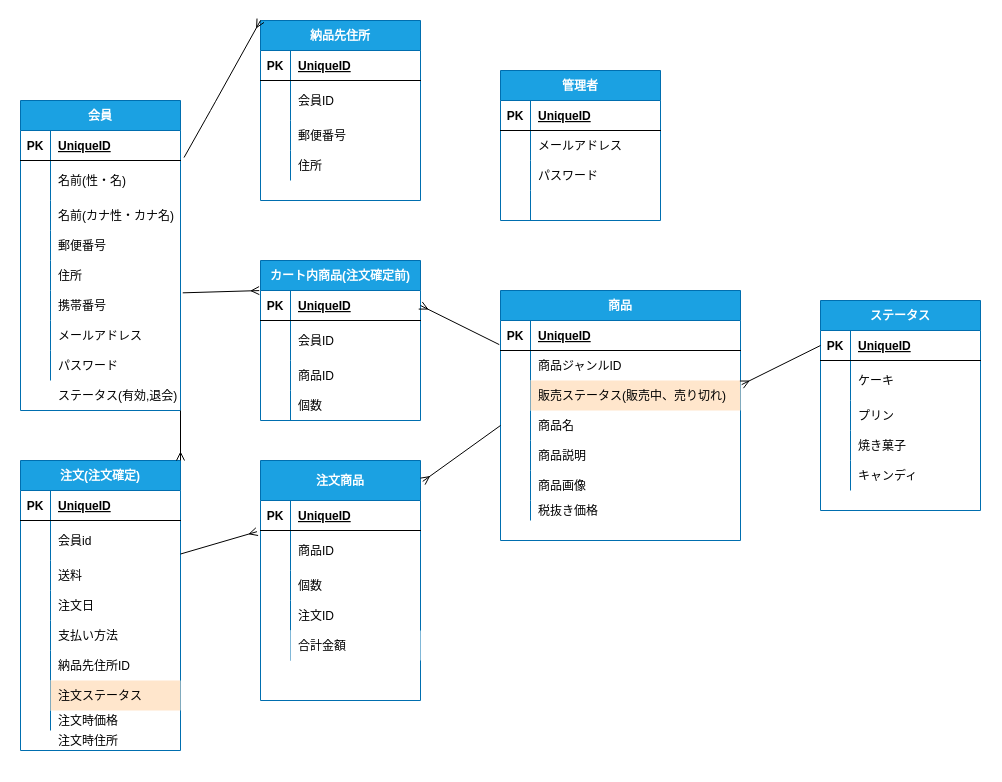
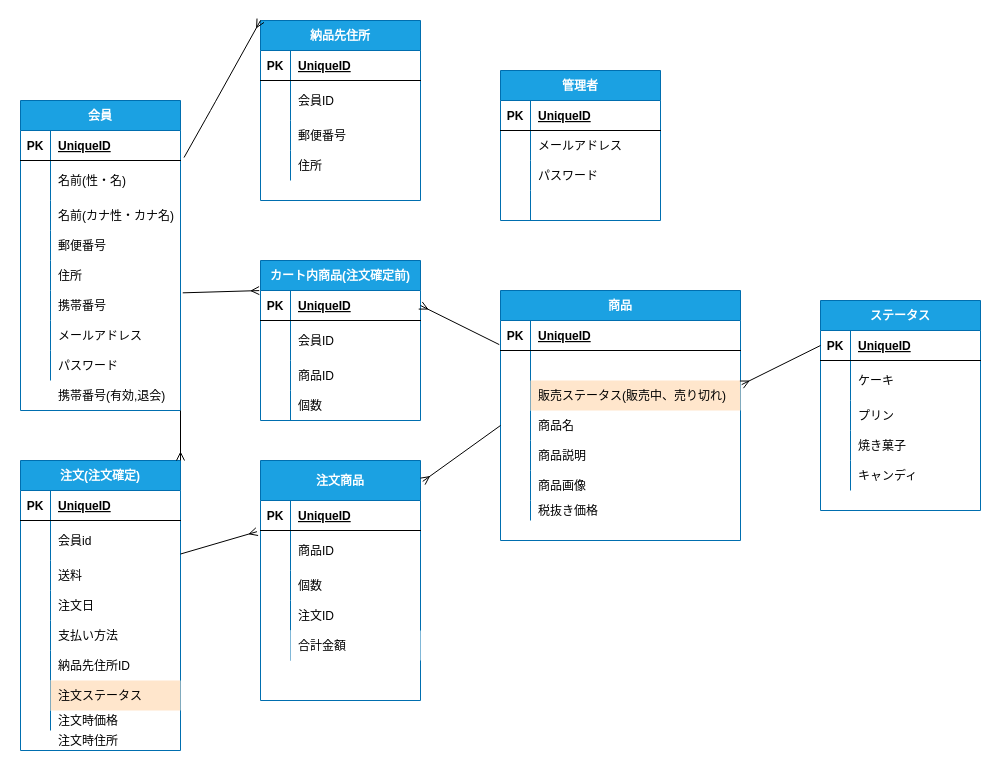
node "商品ジャンルID": removed
node "ステータス(有効,退会)": label "ステータス(有効,退会)" -> "携帯番号(有効,退会)"
